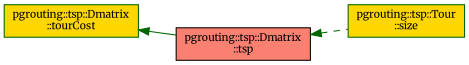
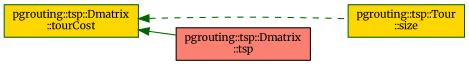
edge "pgrouting::tsp::Tour ::size" -> "pgrouting::tsp::Dmatrix ::tsp": now "pgrouting::tsp::Tour ::size" -> "pgrouting::tsp::Dmatrix ::tourCost"
